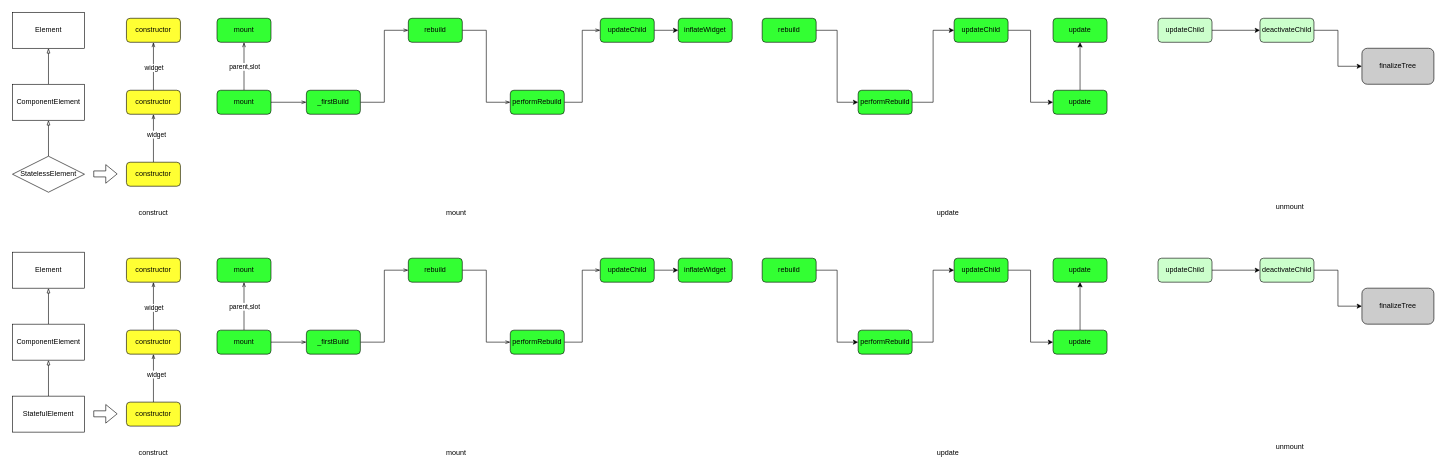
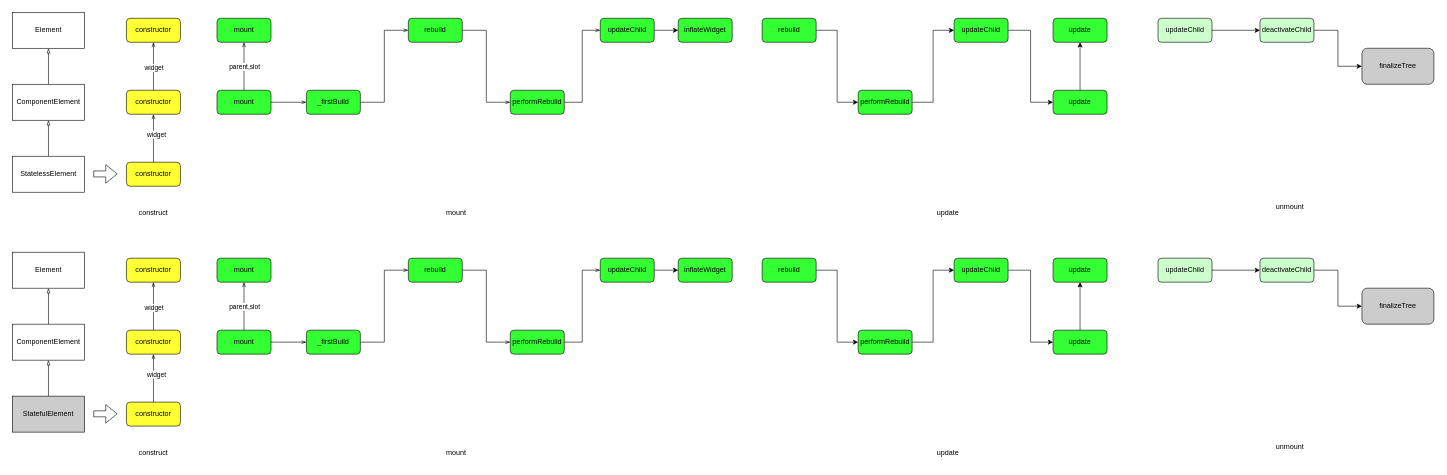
node "StatelessElement": shape diamond -> rectangle
node "StatefulElement": fillcolor #ffffff -> #cccccc
